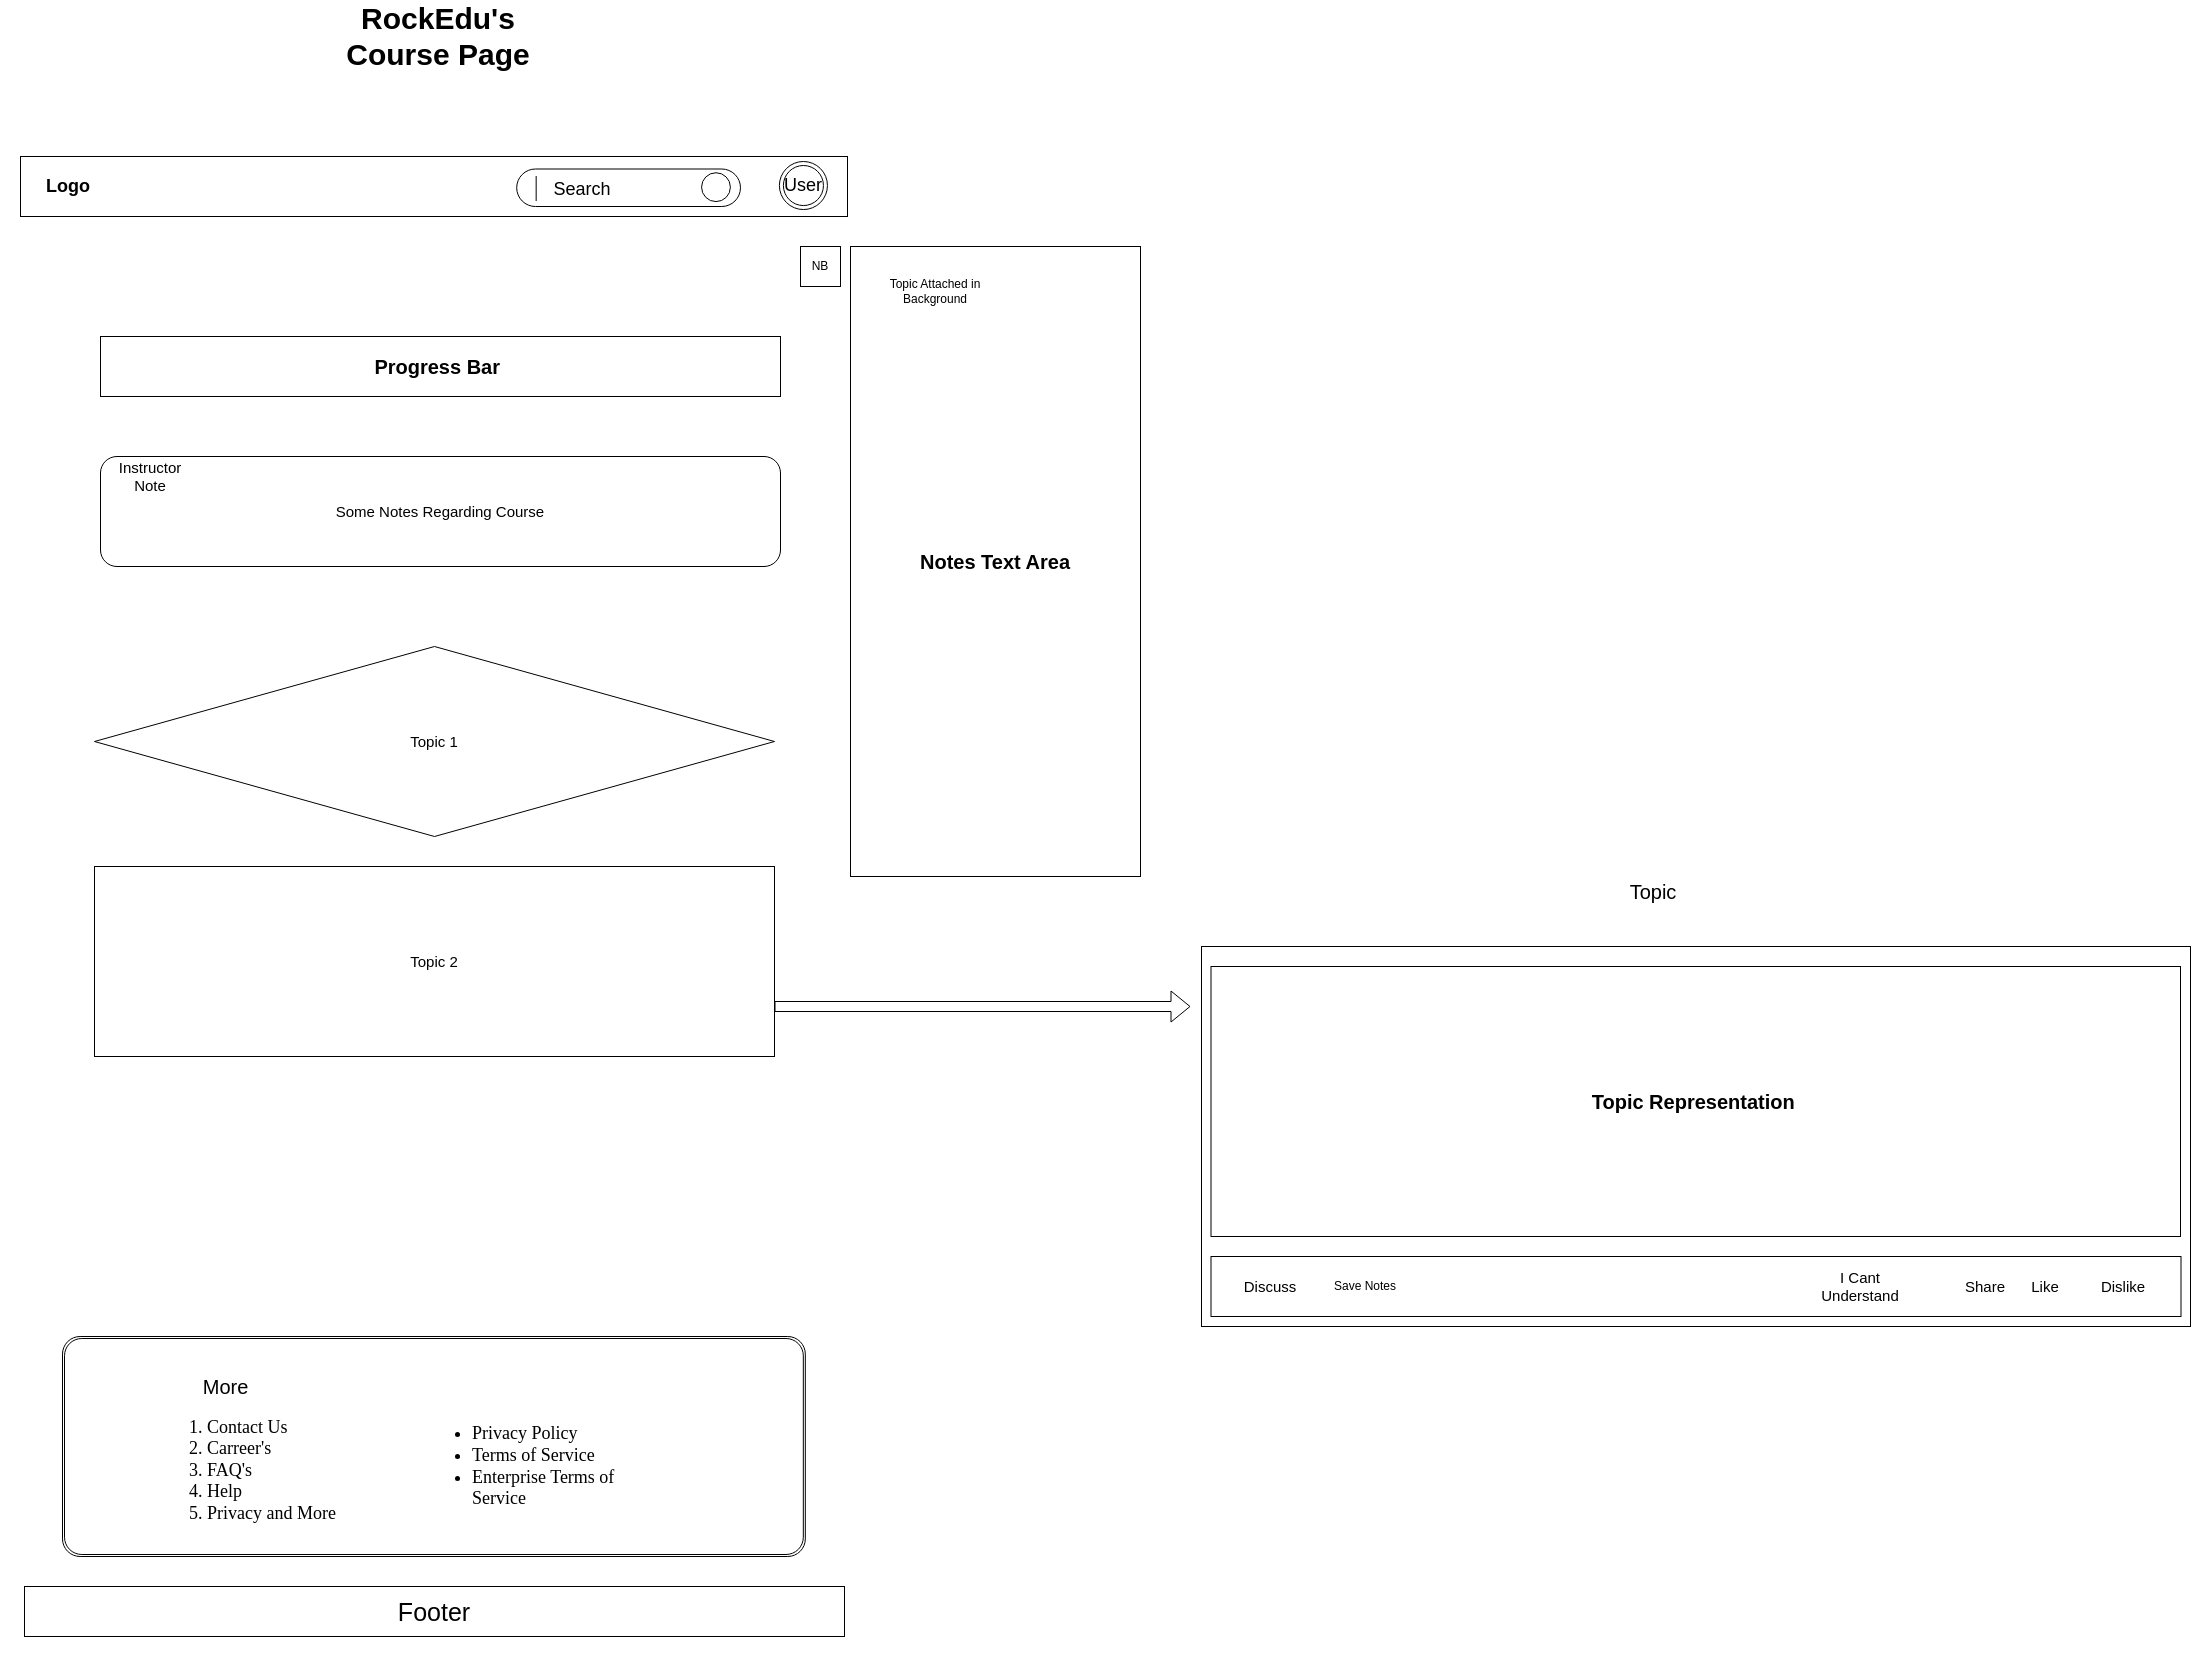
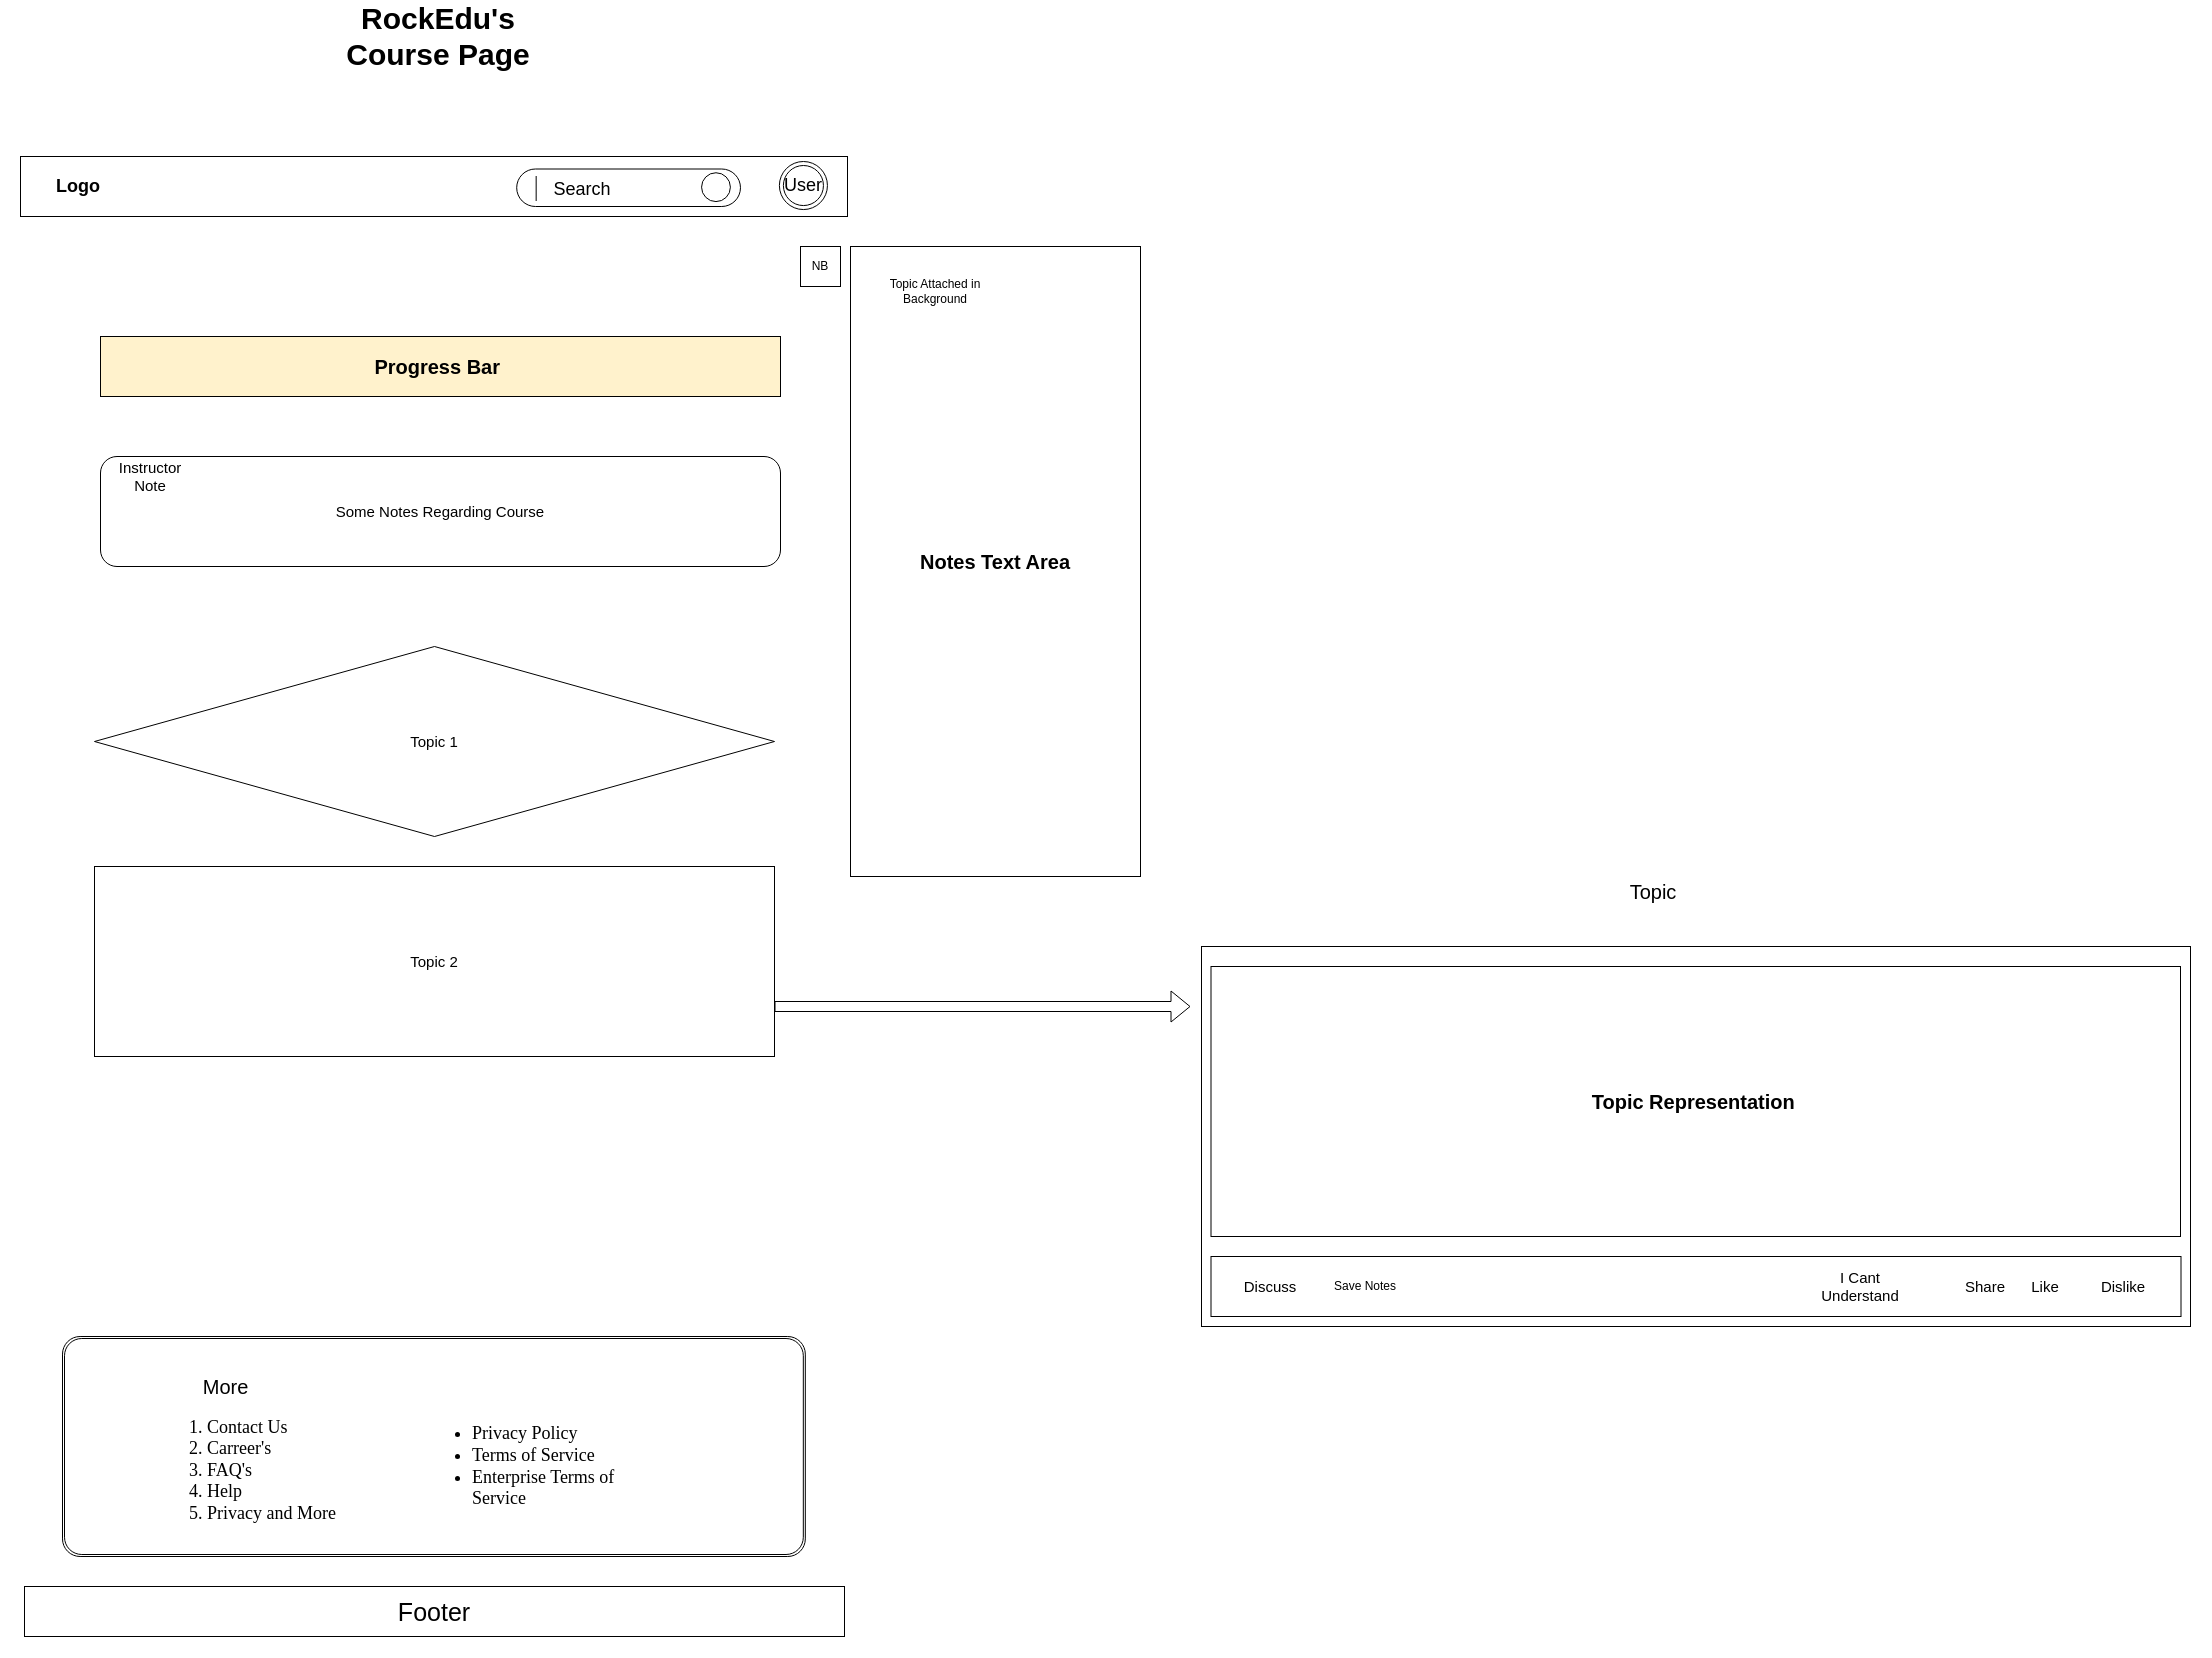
node "Logo": moved (69, 187) -> (79, 187)
node "Progress Bar": fillcolor #ffffff -> #fff2cc
